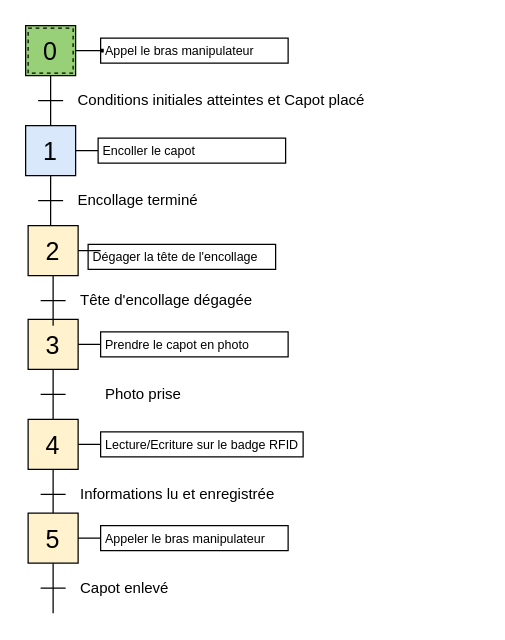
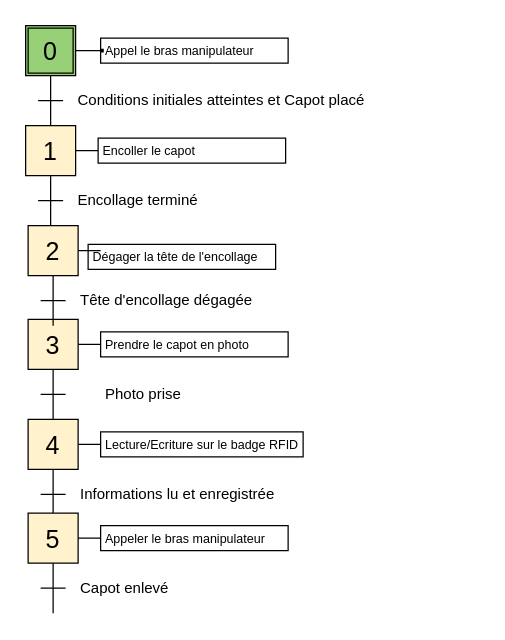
node "0": style dashed -> solid
node "1": fillcolor #dae8fc -> #fff2cc
